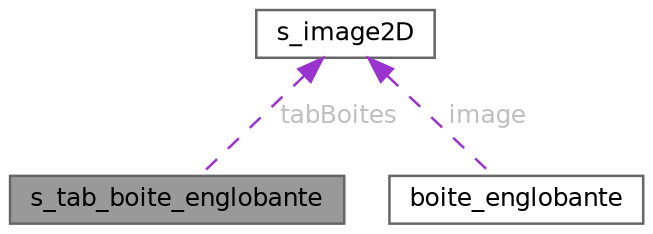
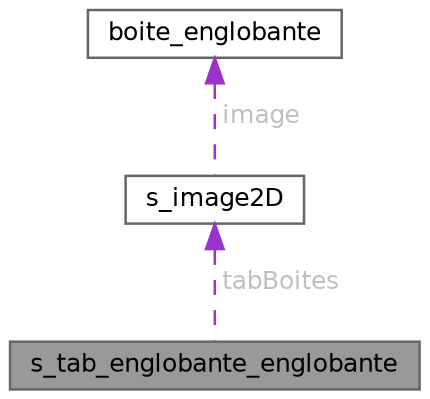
edge "boite_englobante" -> "s_image2D": reversed
node "s_tab_boite_englobante": label "s_tab_boite_englobante" -> "s_tab_englobante_englobante"
